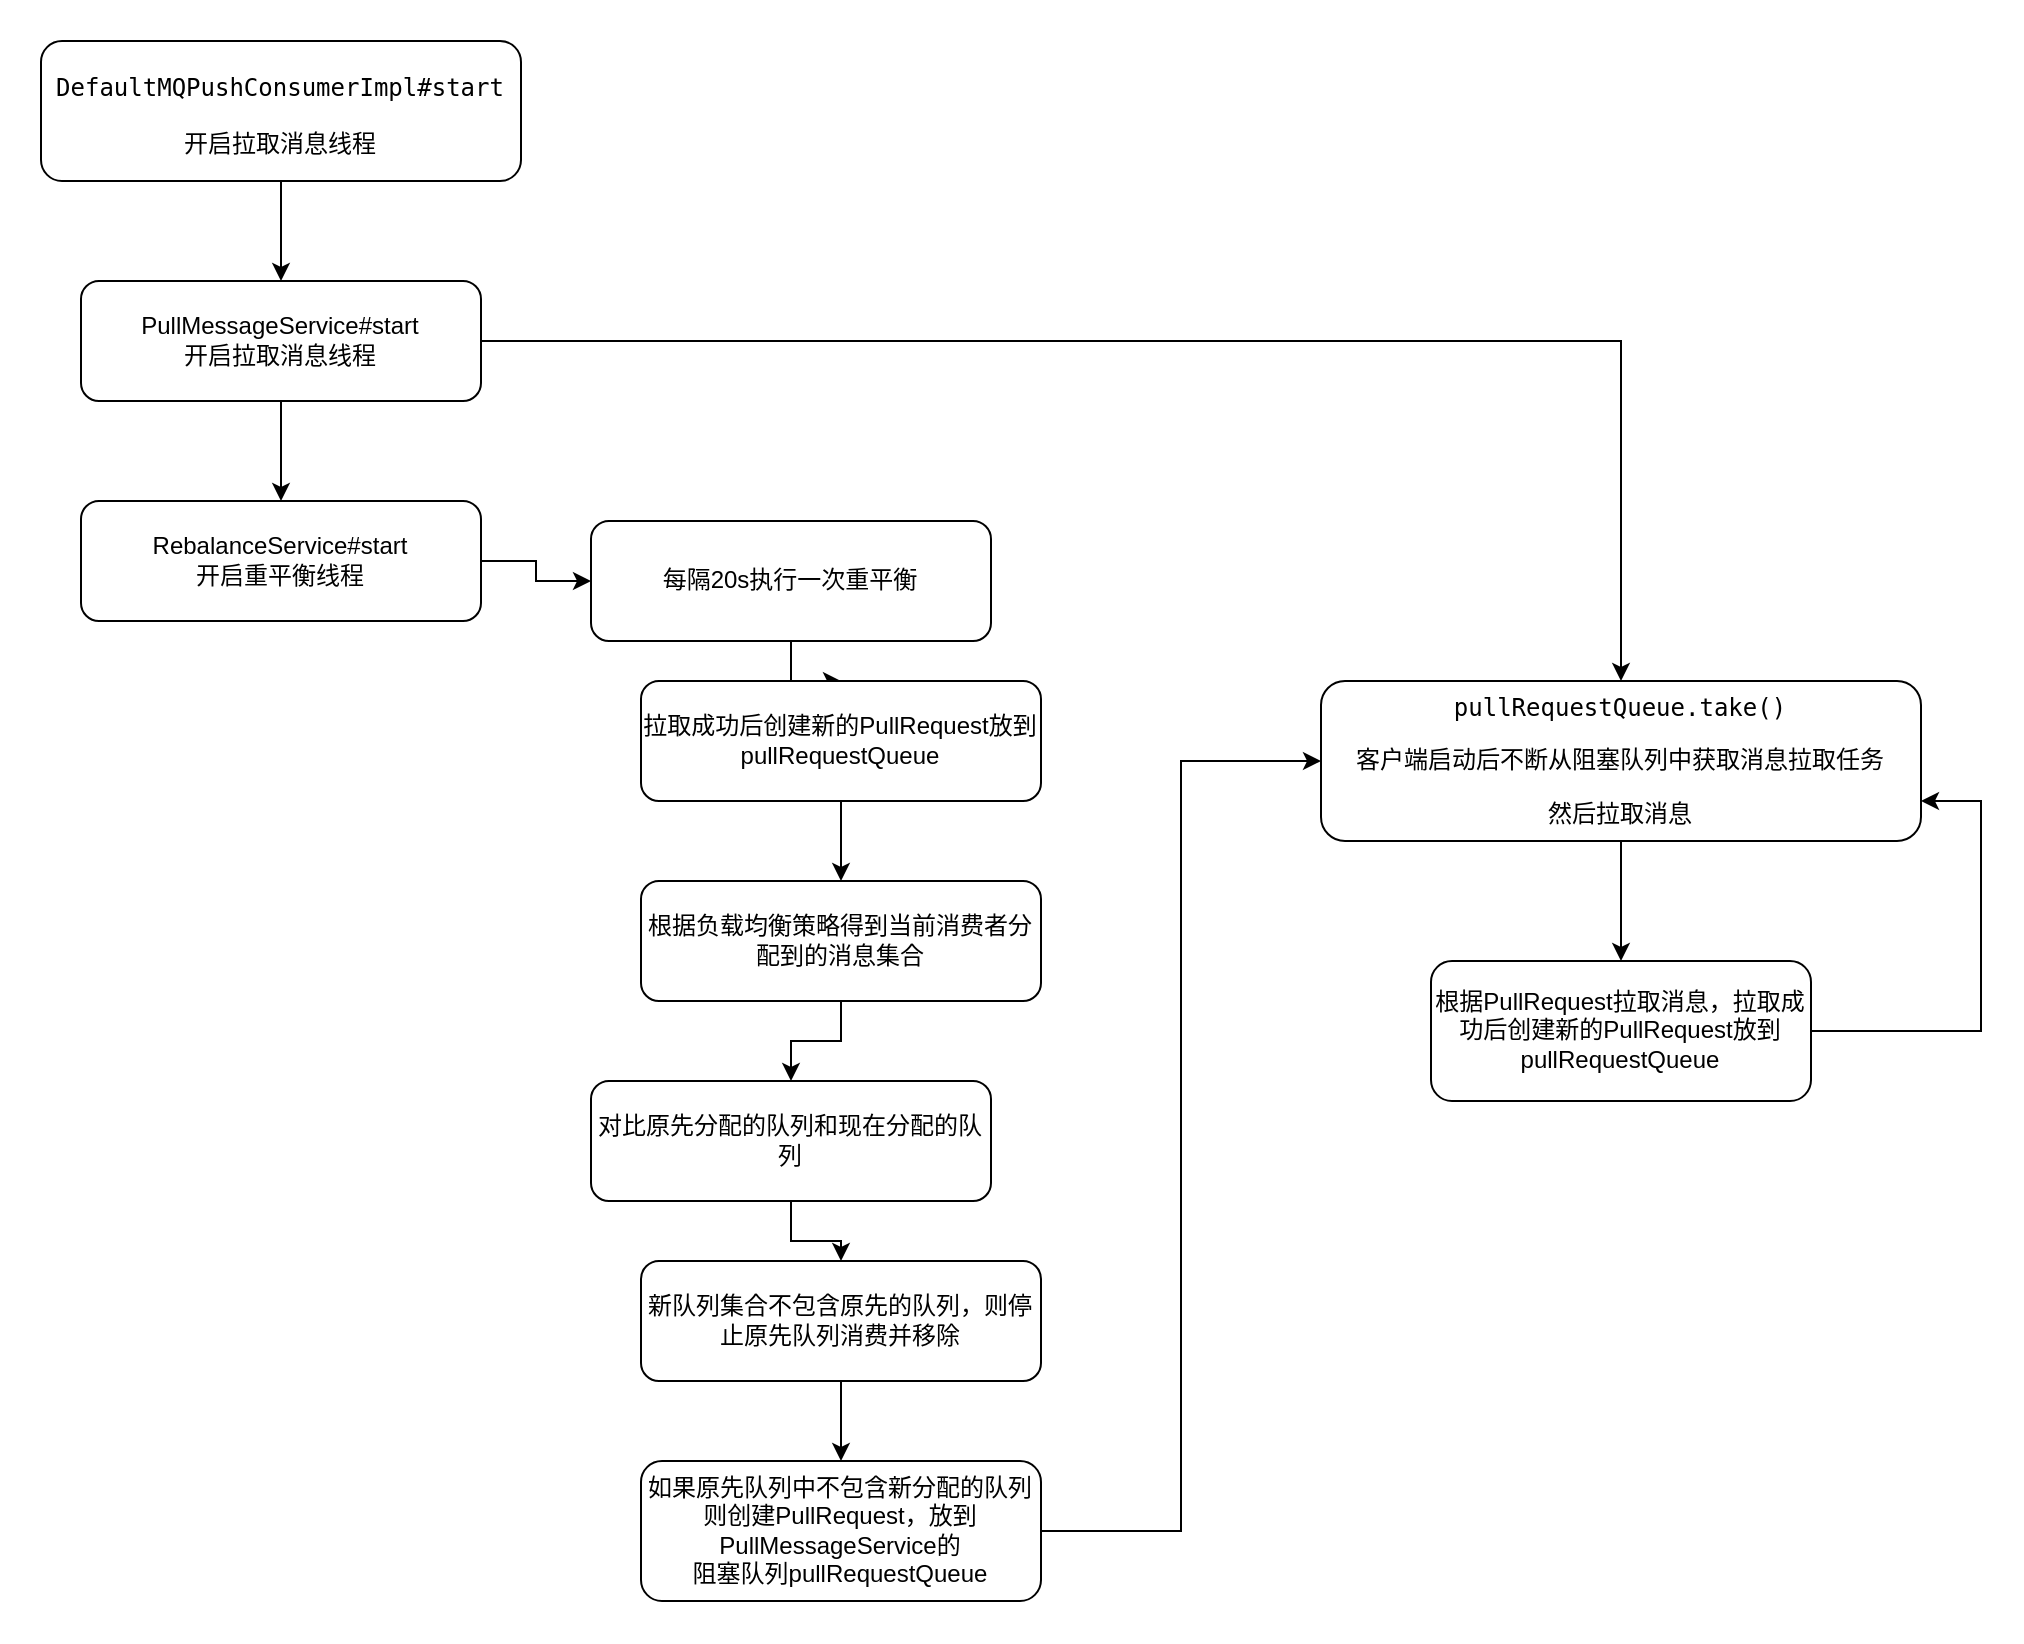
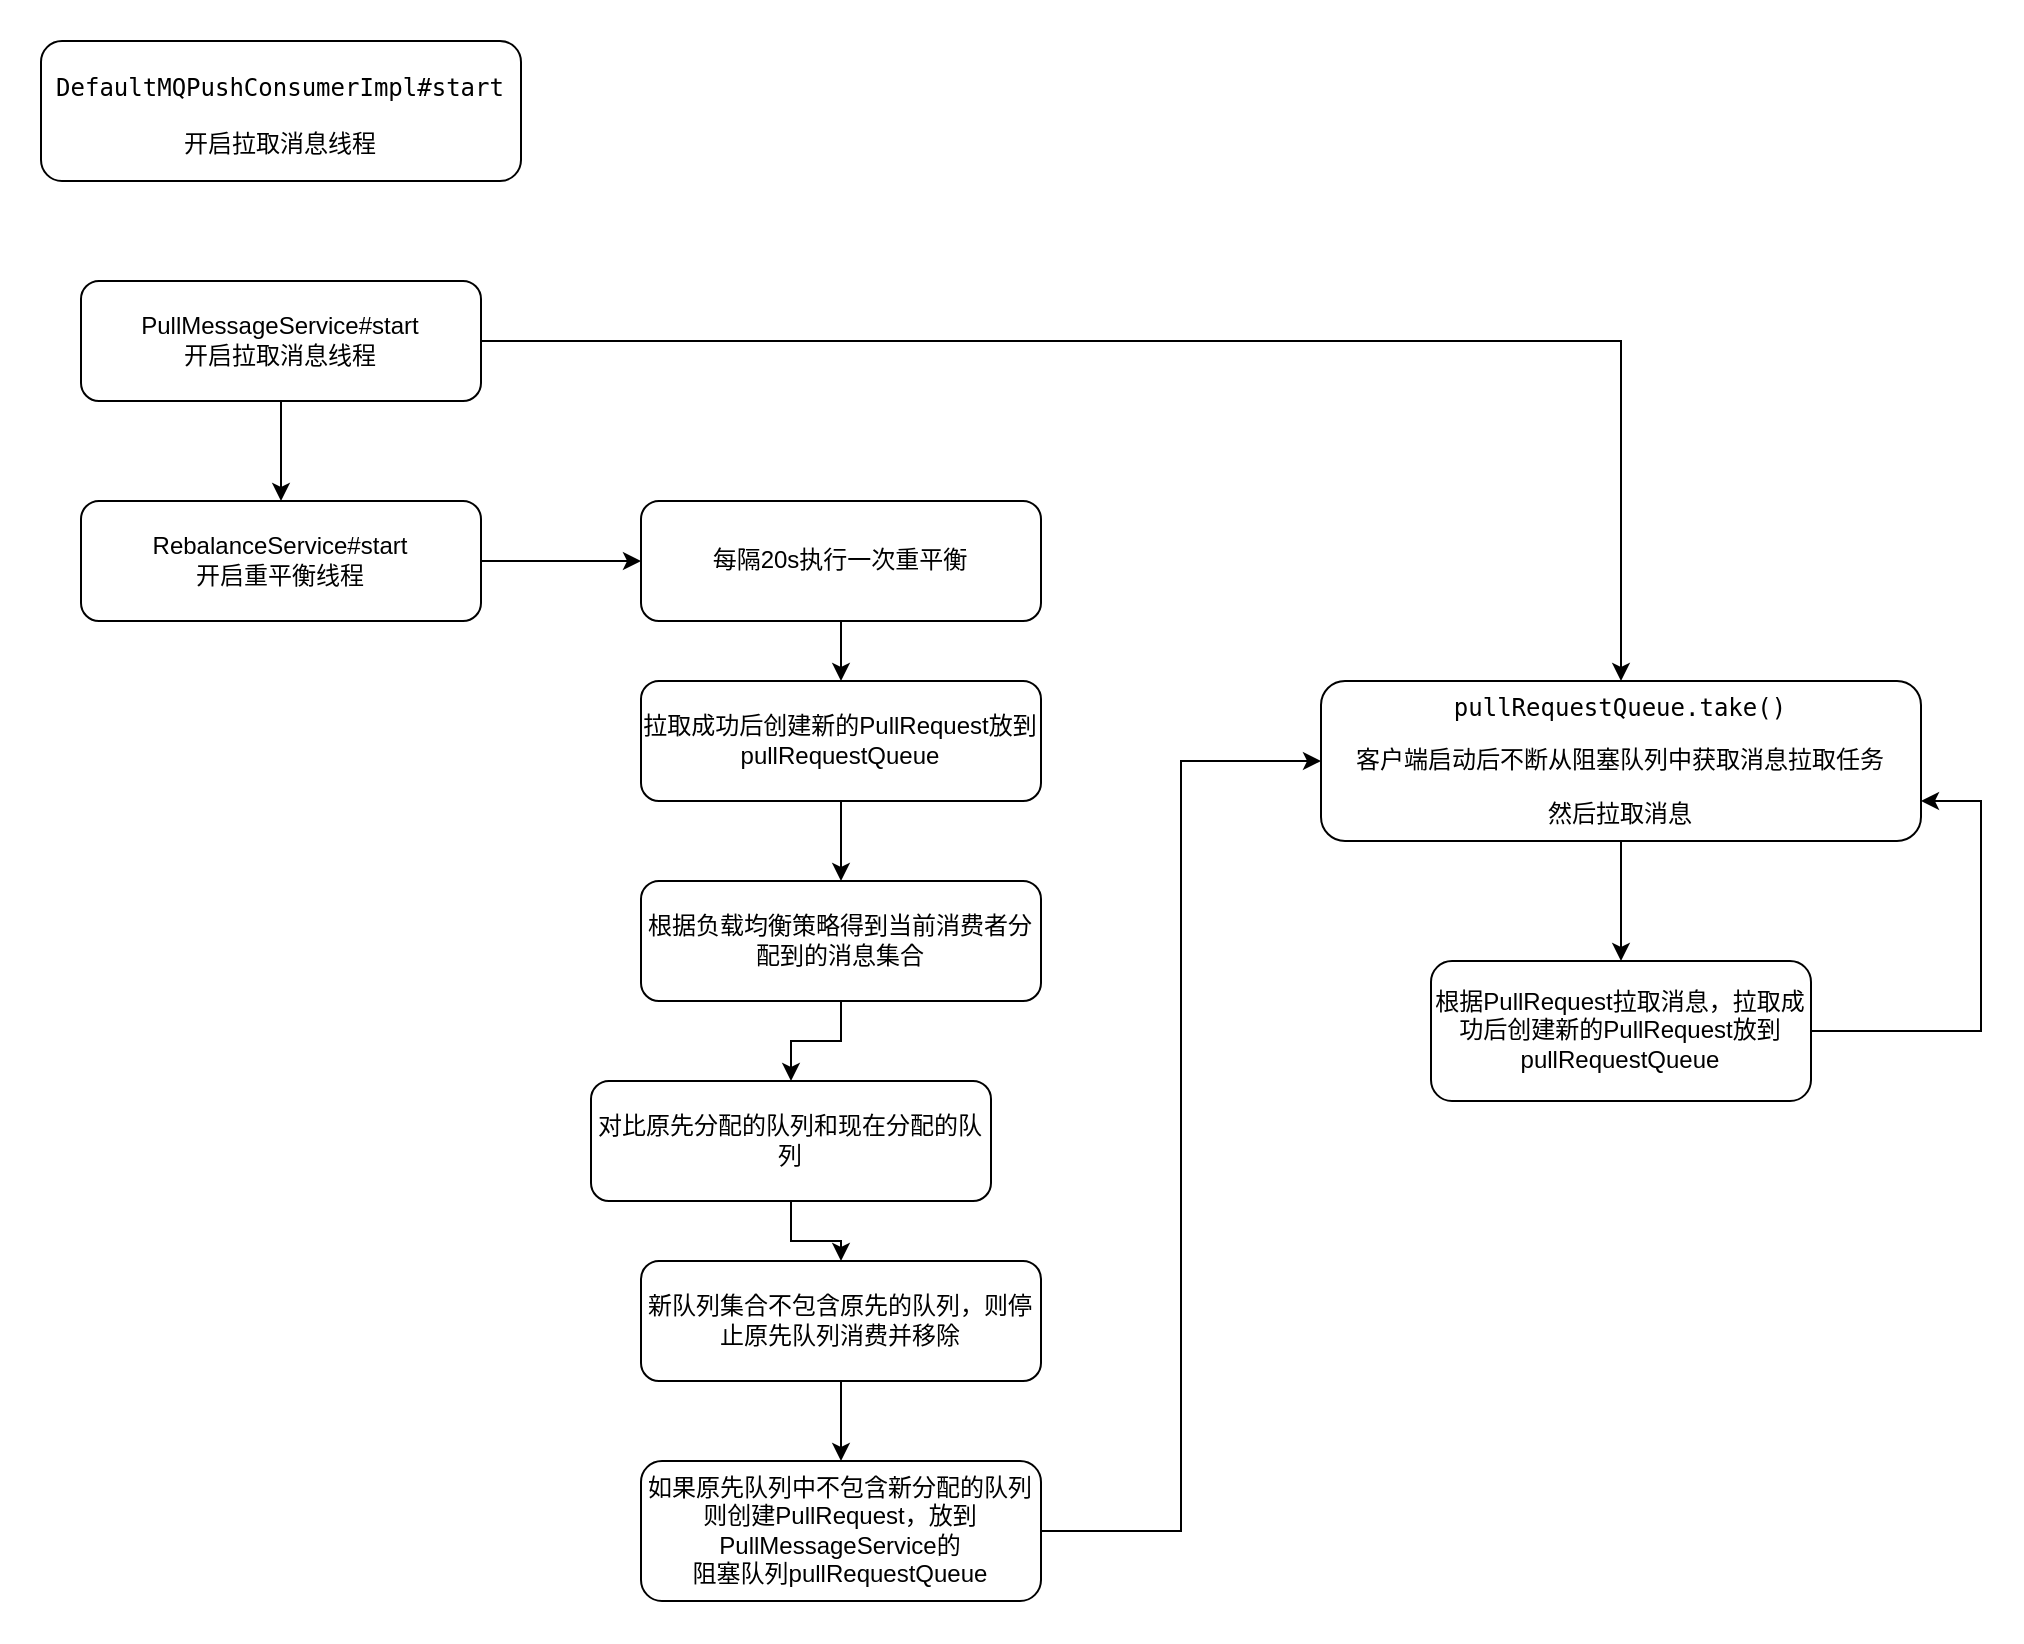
edge "DefaultMQPushConsumerImpl#start 开启拉取消息线程" -> "PullMessageService#start 开启拉取消息线程": removed
node "每隔20s执行一次重平衡": moved (791, 581) -> (841, 561)
